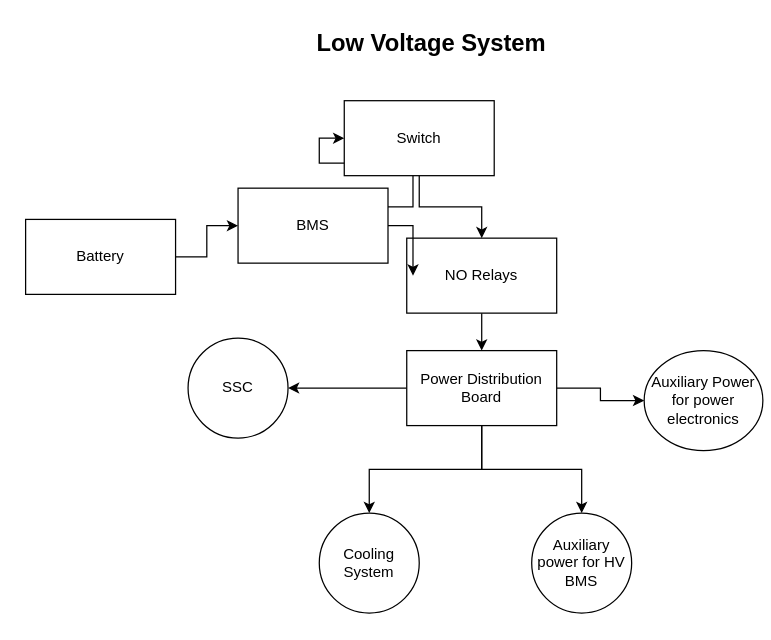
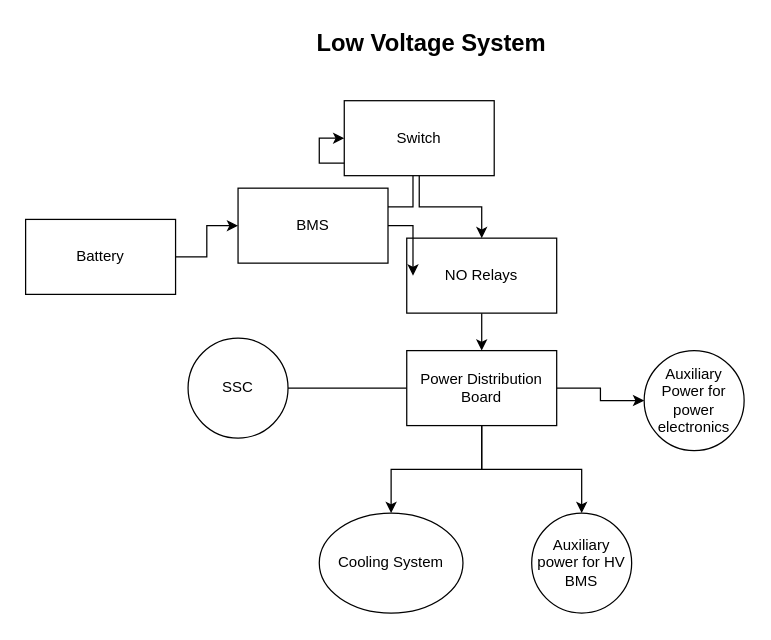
edge "Power Distribution Board" -> "SSC": arrowhead classic -> none
node "Auxiliary Power for power electronics": size 119x100 -> 100x100
node "Cooling System": size 100x100 -> 144x100
